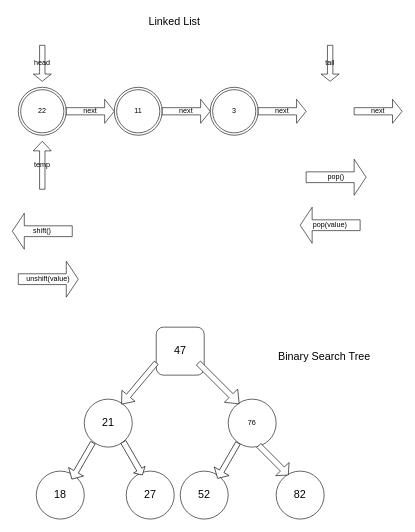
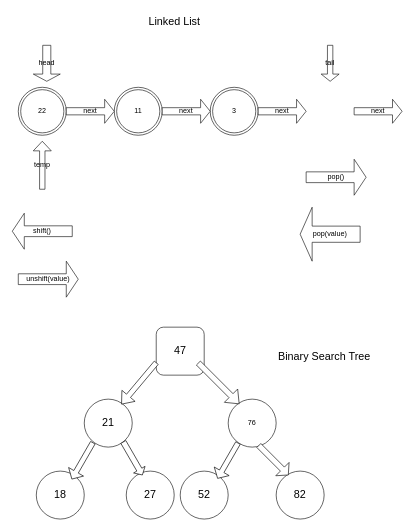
node "head": size 18x36 -> 27x36
node "pop(value)": size 60x36 -> 60x54
